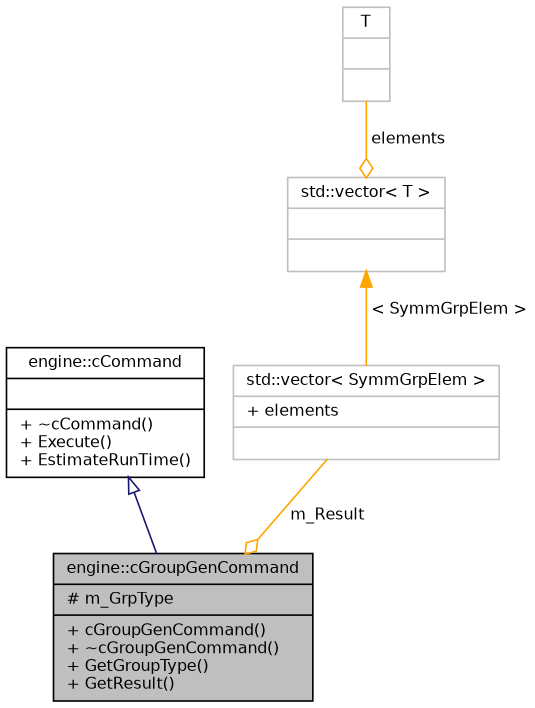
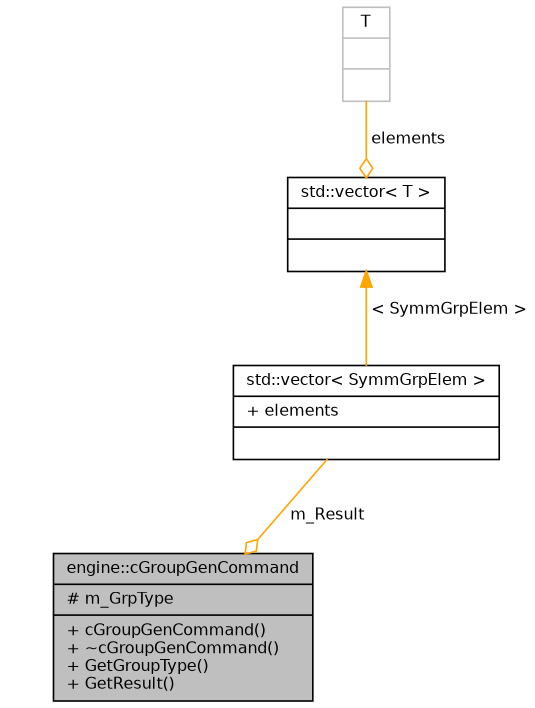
node "std::vector< T >": color grey75 -> black
node "engine::cCommand": removed
node "std::vector< SymmGrpElem >": color grey75 -> black
